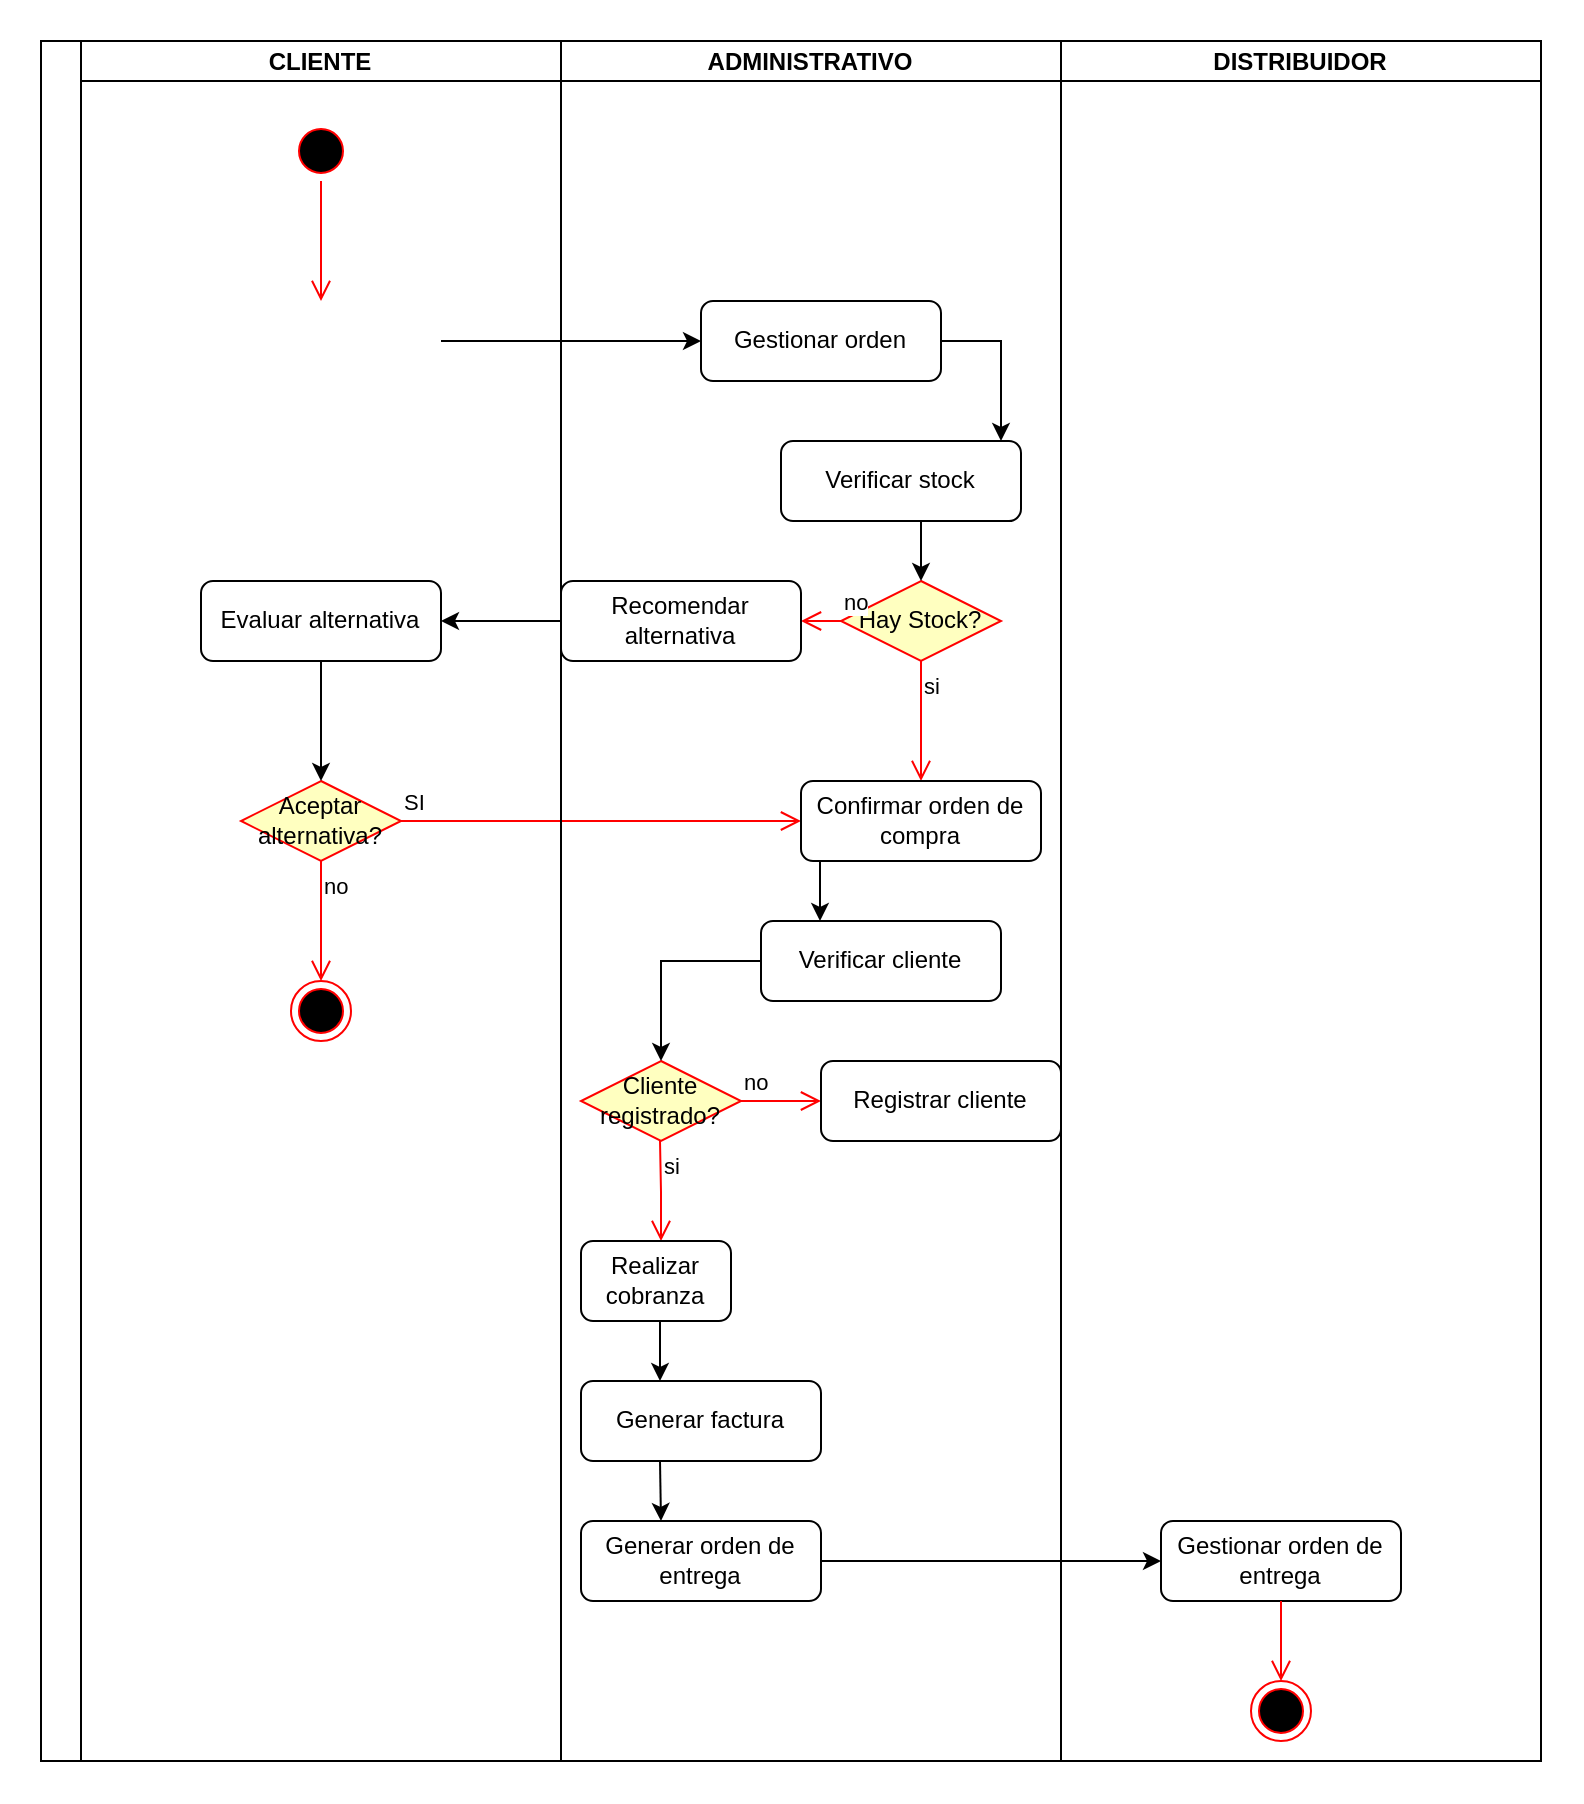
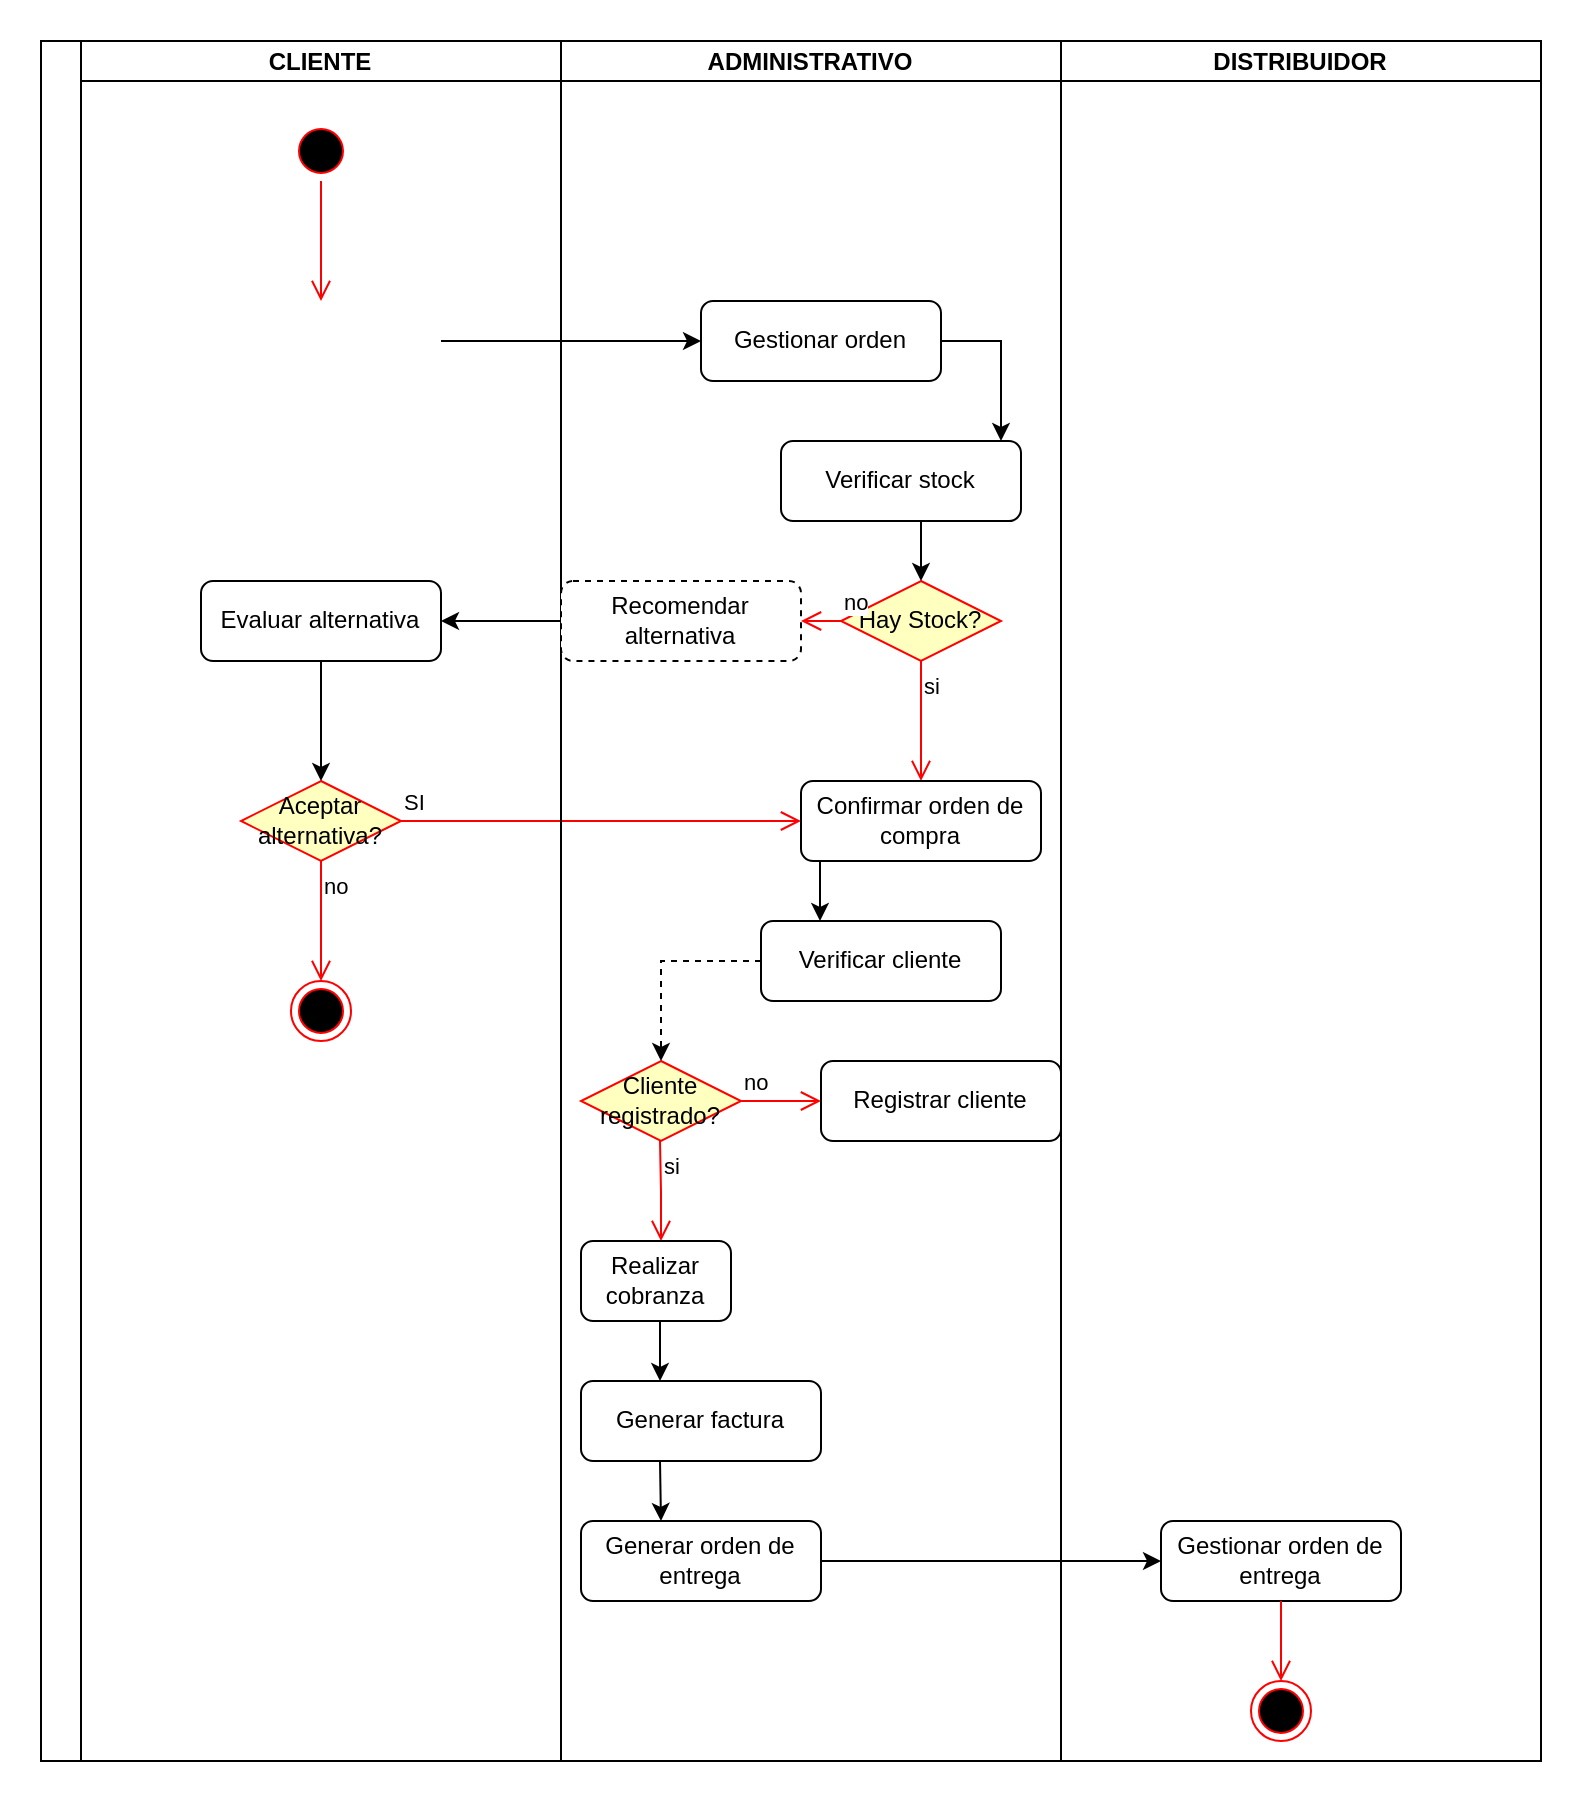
node "Recomendar alternativa": style solid -> dashed
edge "Verificar cliente" -> "Cliente registrado?": style solid -> dashed
